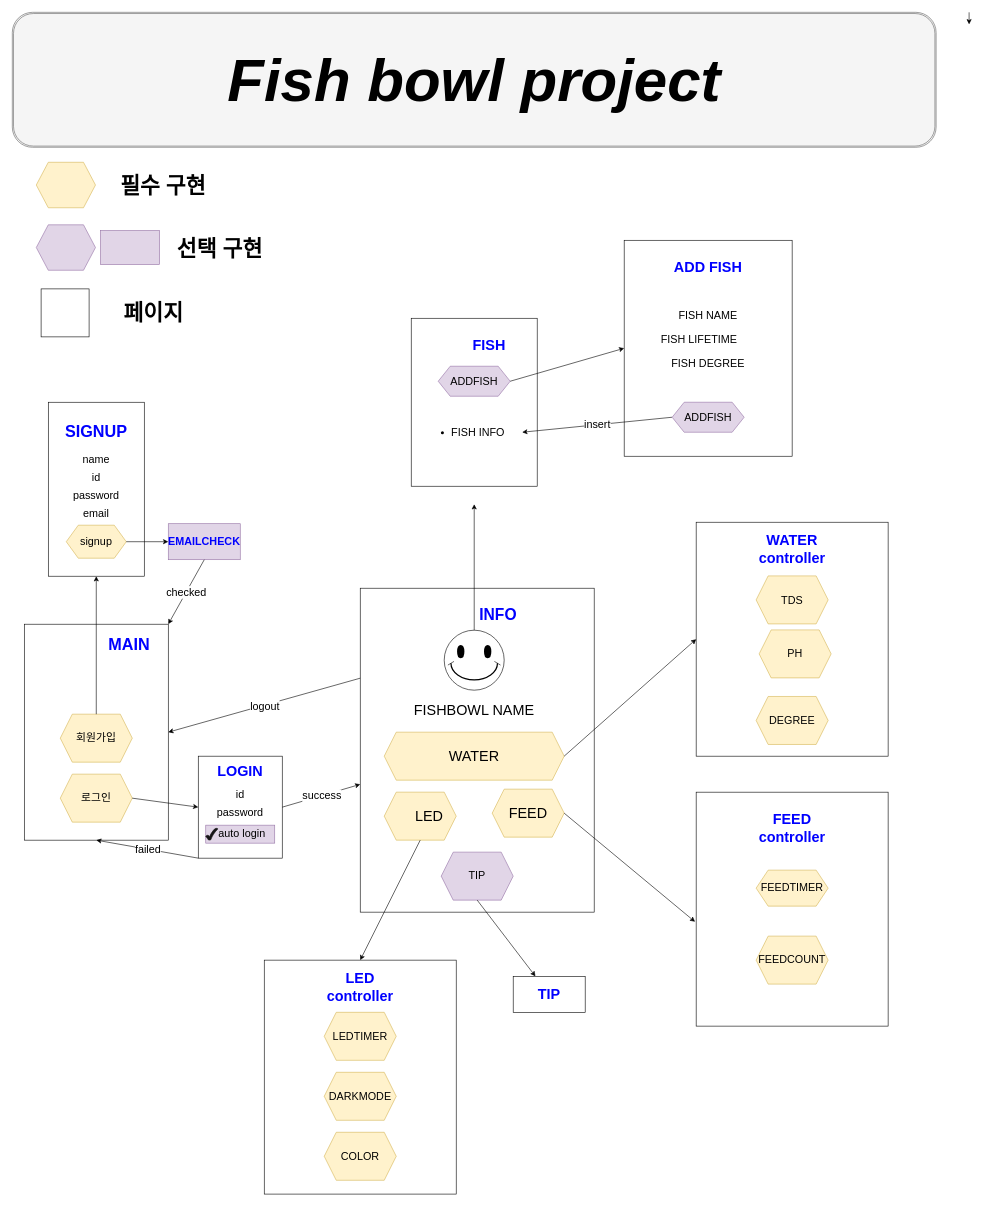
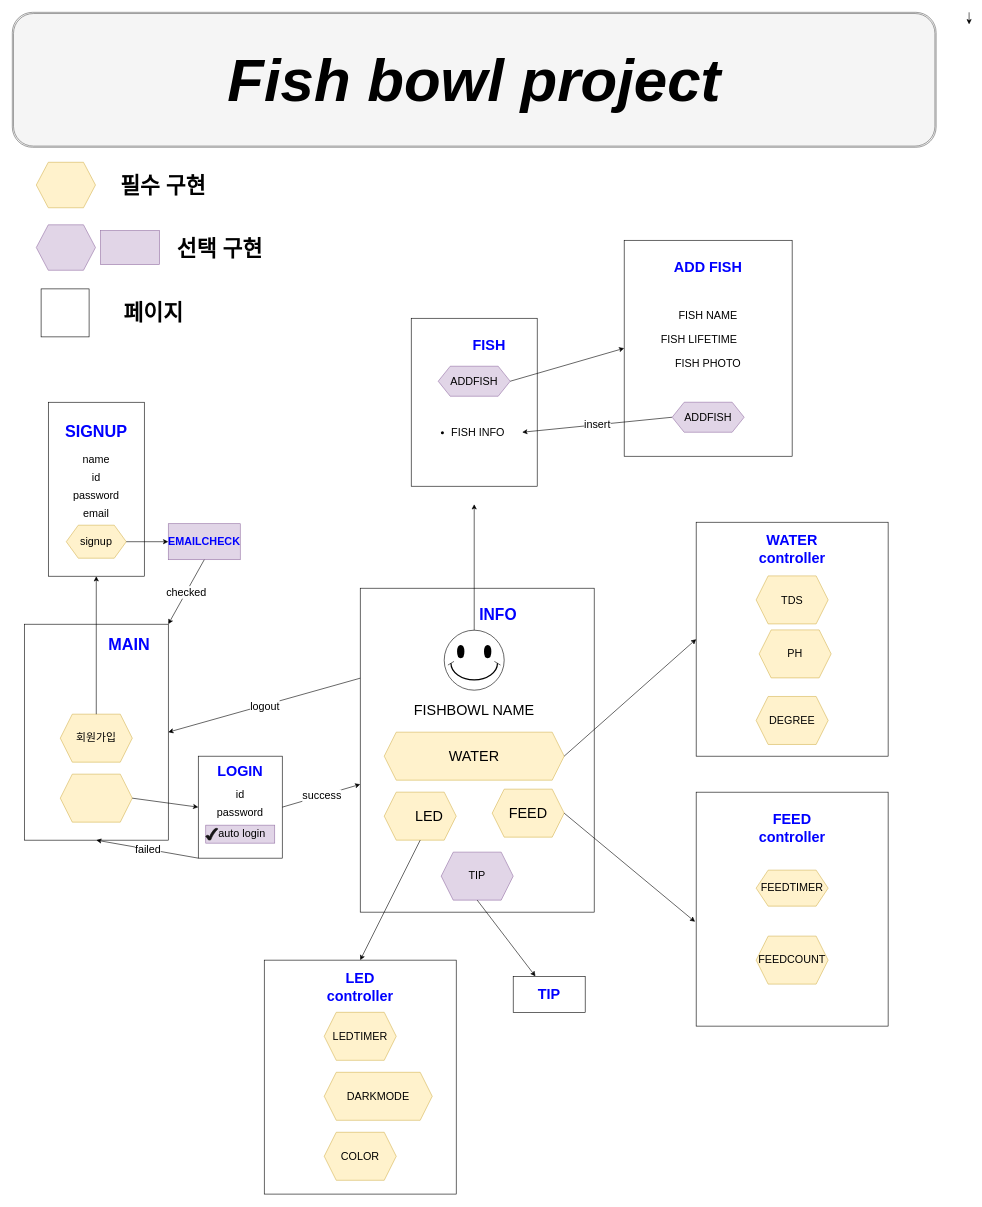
node "FISH DEGREE": label "FISH DEGREE" -> "FISH PHOTO"
node "로그인": removed
node "DARKMODE": size 72x48 -> 108x48
